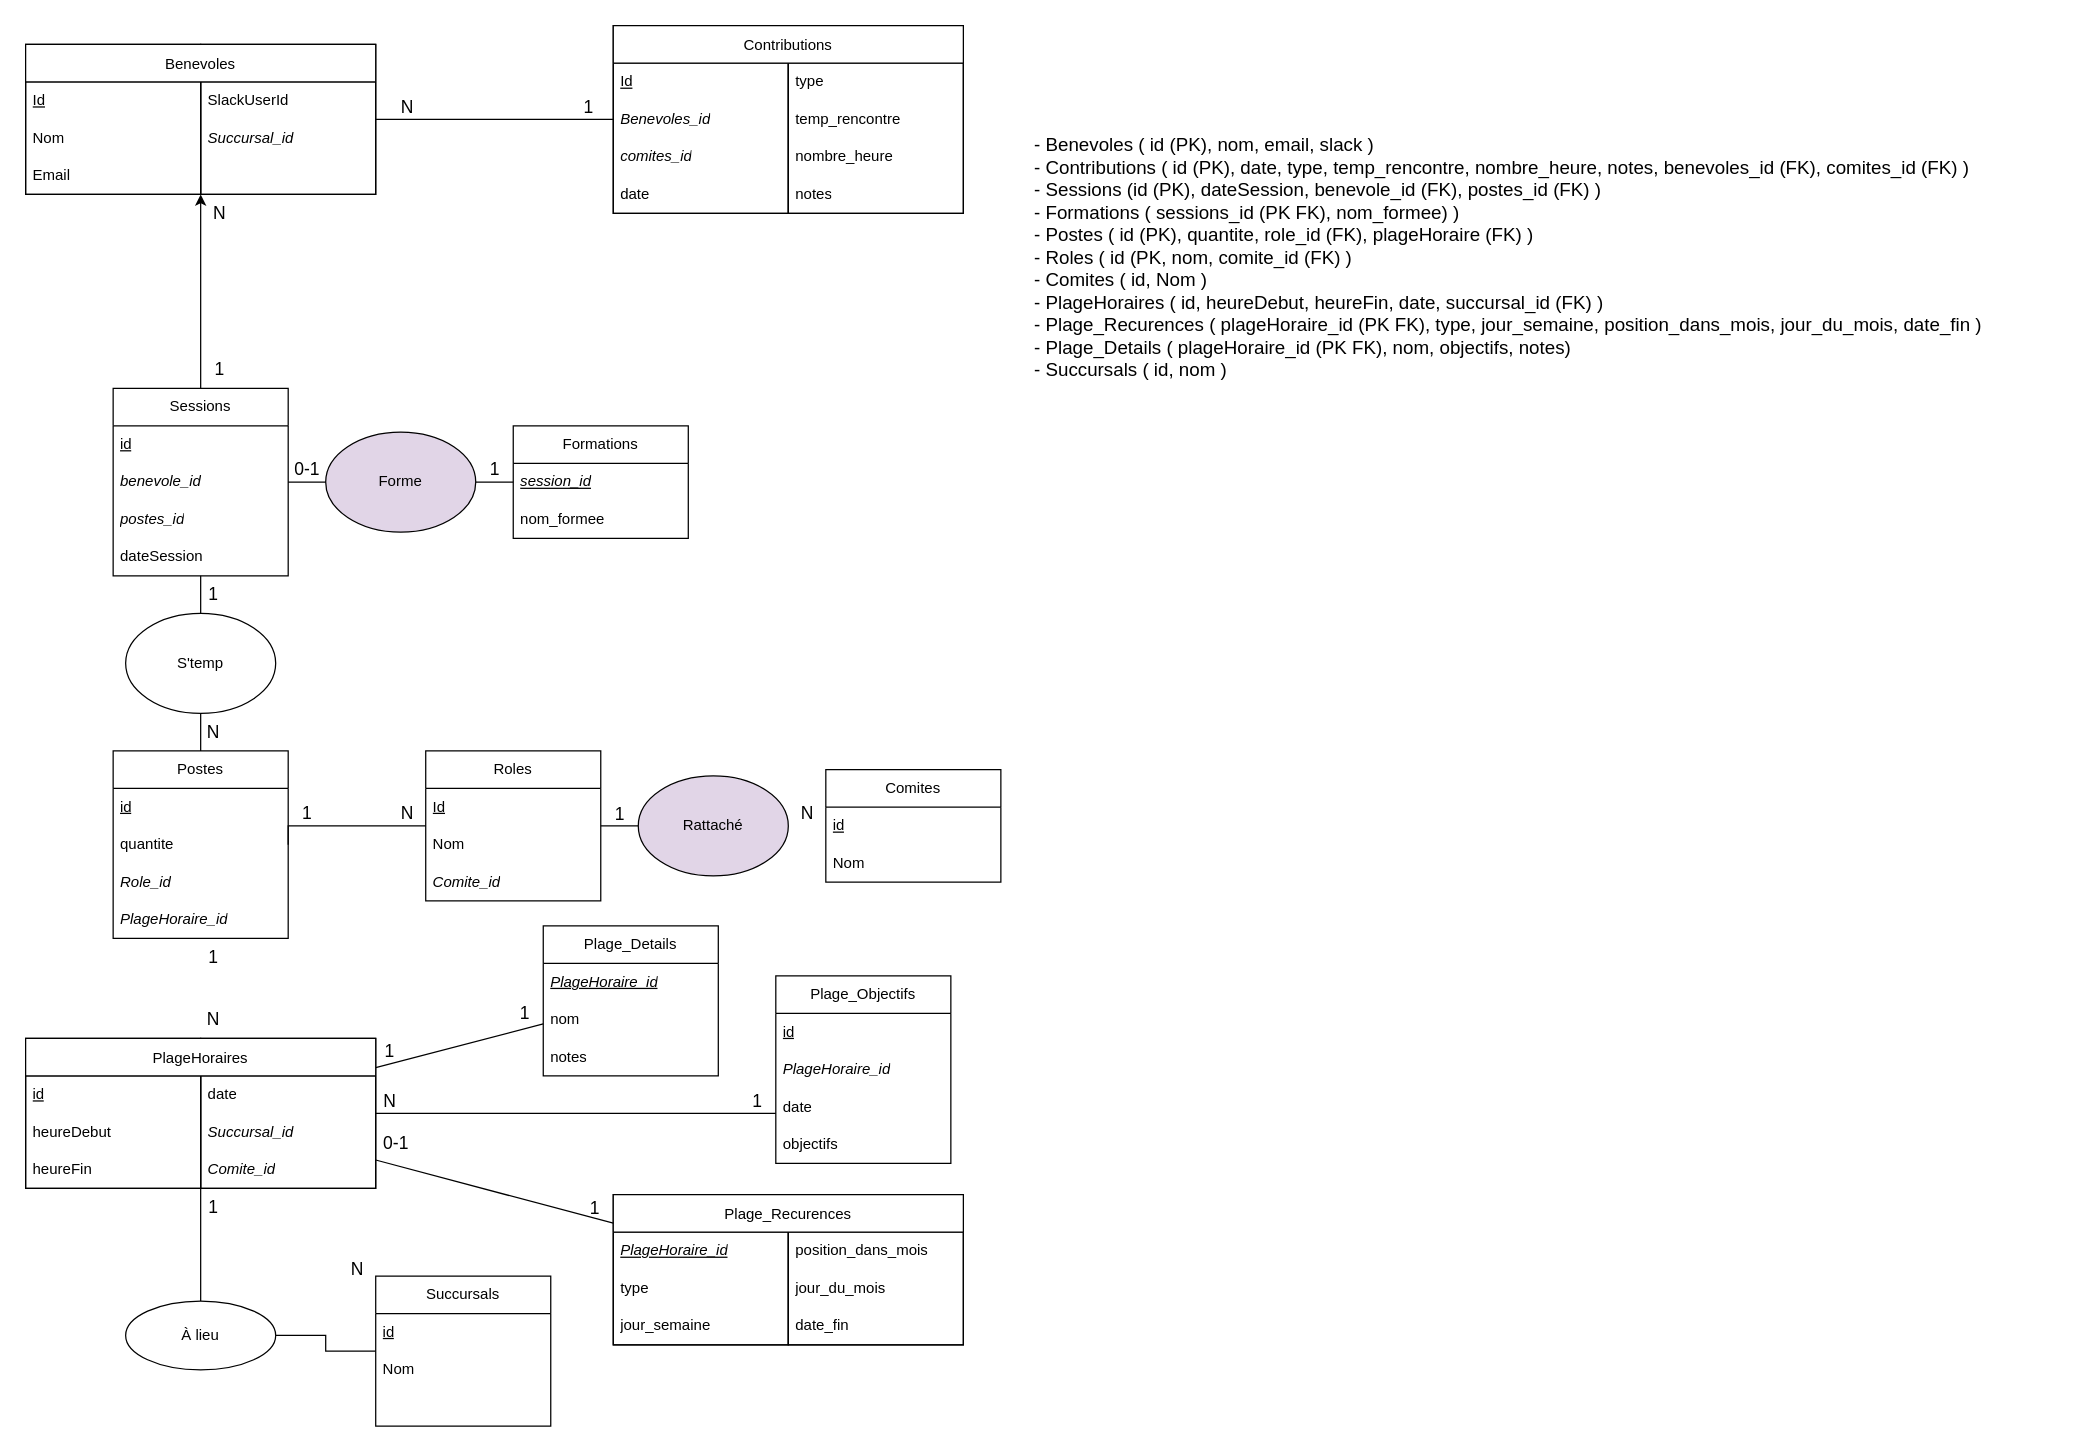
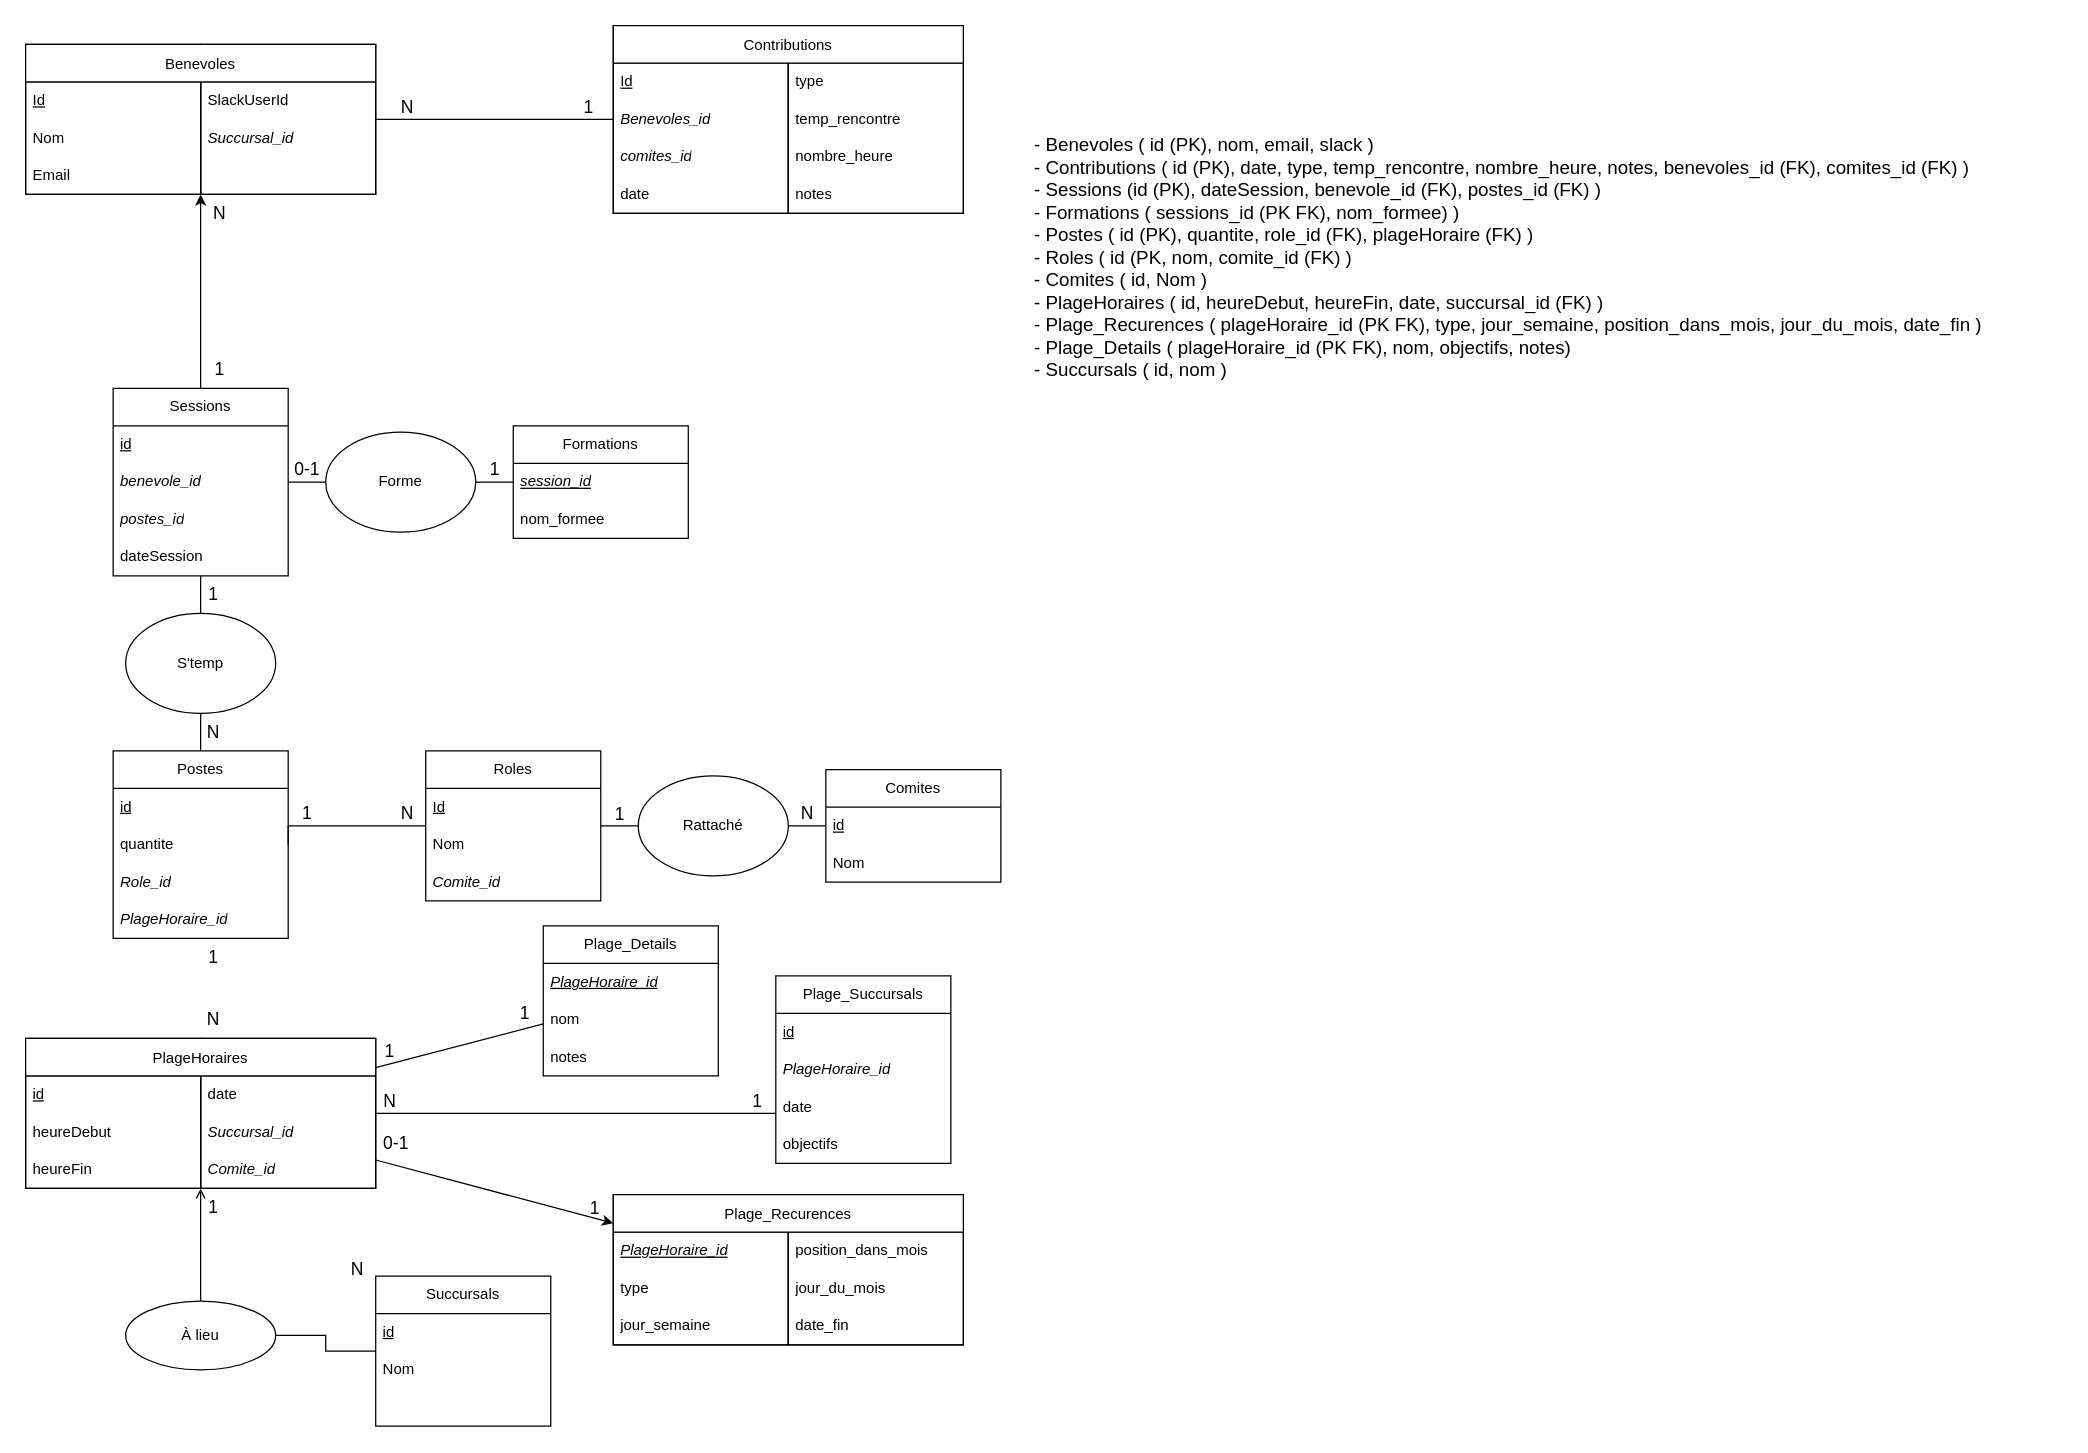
node "Forme": fillcolor #e1d5e7 -> #ffffff
node "Rattaché": fillcolor #e1d5e7 -> #ffffff
edge "Rattaché" -- "Comites": added
node "Plage_Objectifs": label "Plage_Objectifs" -> "Plage_Succursals"
edge "PlageHoraires" -- "À lieu": arrowhead none -> open
edge "PlageHoraires" -- "Plage_Recurences": arrowhead none -> classic
